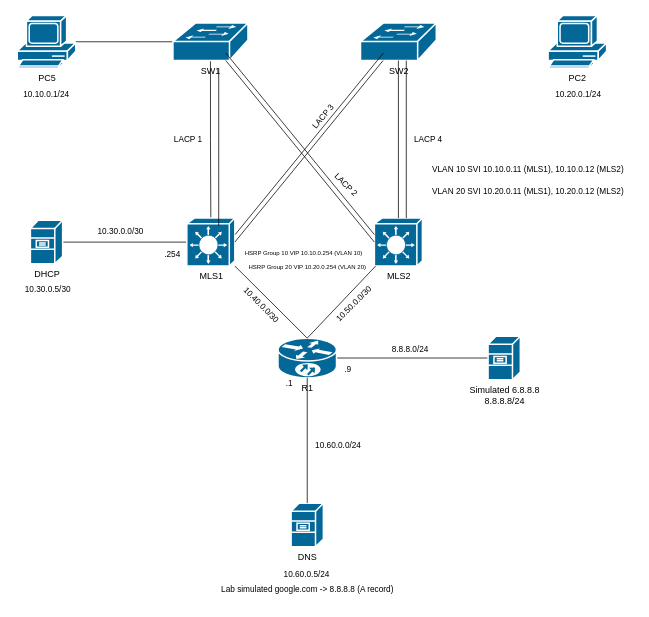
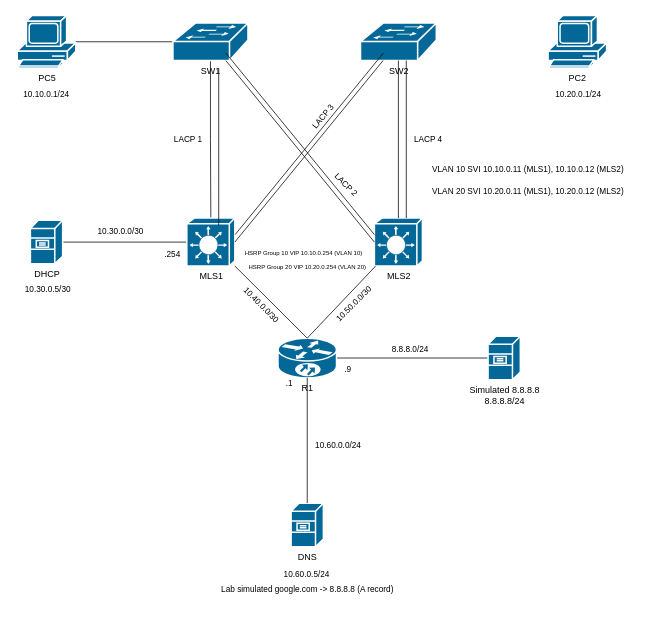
node "Simulated 6.8.8.8 8.8.8.8/24": label "Simulated 6.8.8.8 8.8.8.8/24" -> "Simulated 8.8.8.8 8.8.8.8/24"
